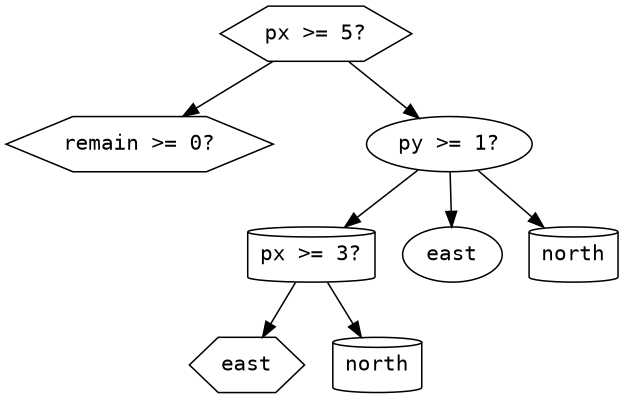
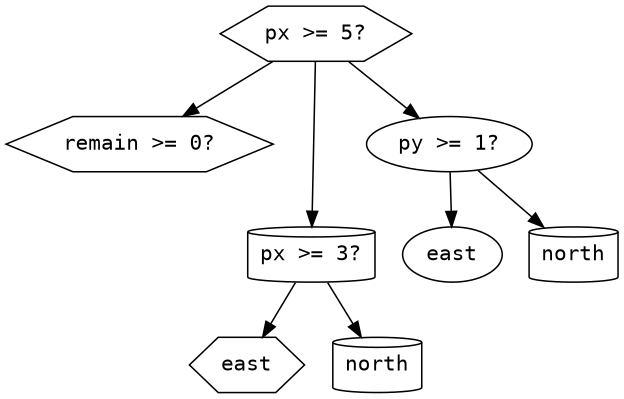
edge "py >= 1?" -> "px >= 3?": now "px >= 5?" -> "px >= 3?"
